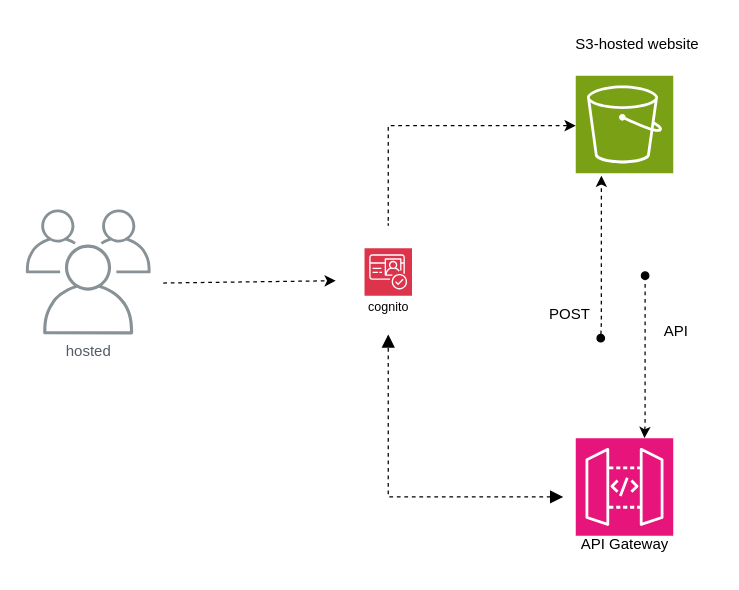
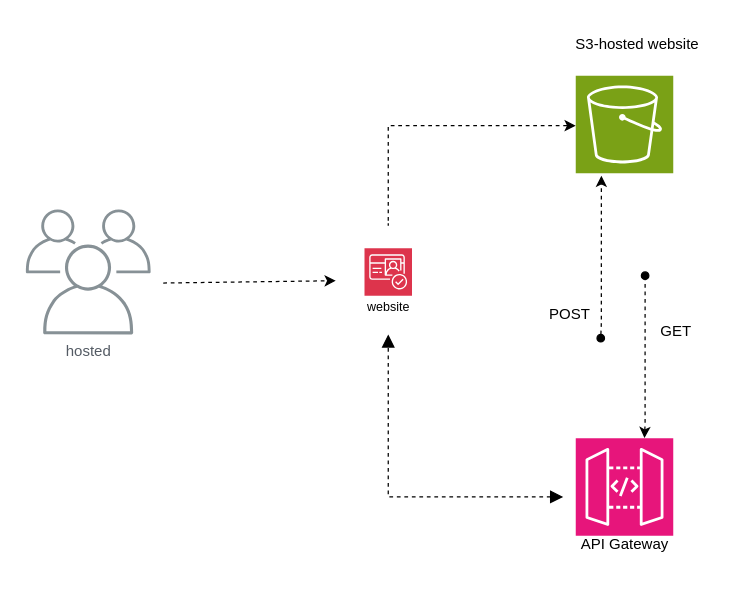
node "cognito": label "cognito" -> "website"
node "API": label "API" -> "GET"
